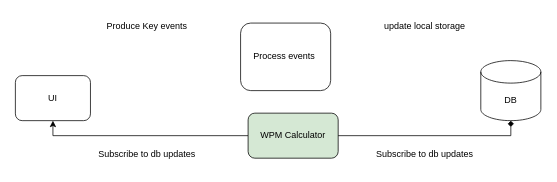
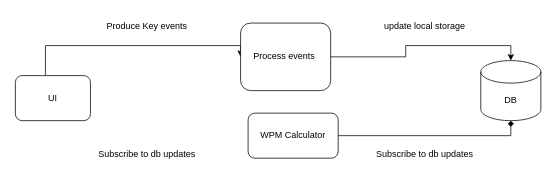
edge "UI" -> "Process events": added
edge "Process events" -> "DB": added
edge "WPM Calculator" -> "UI": removed
node "WPM Calculator": fillcolor #d5e8d4 -> #ffffff
